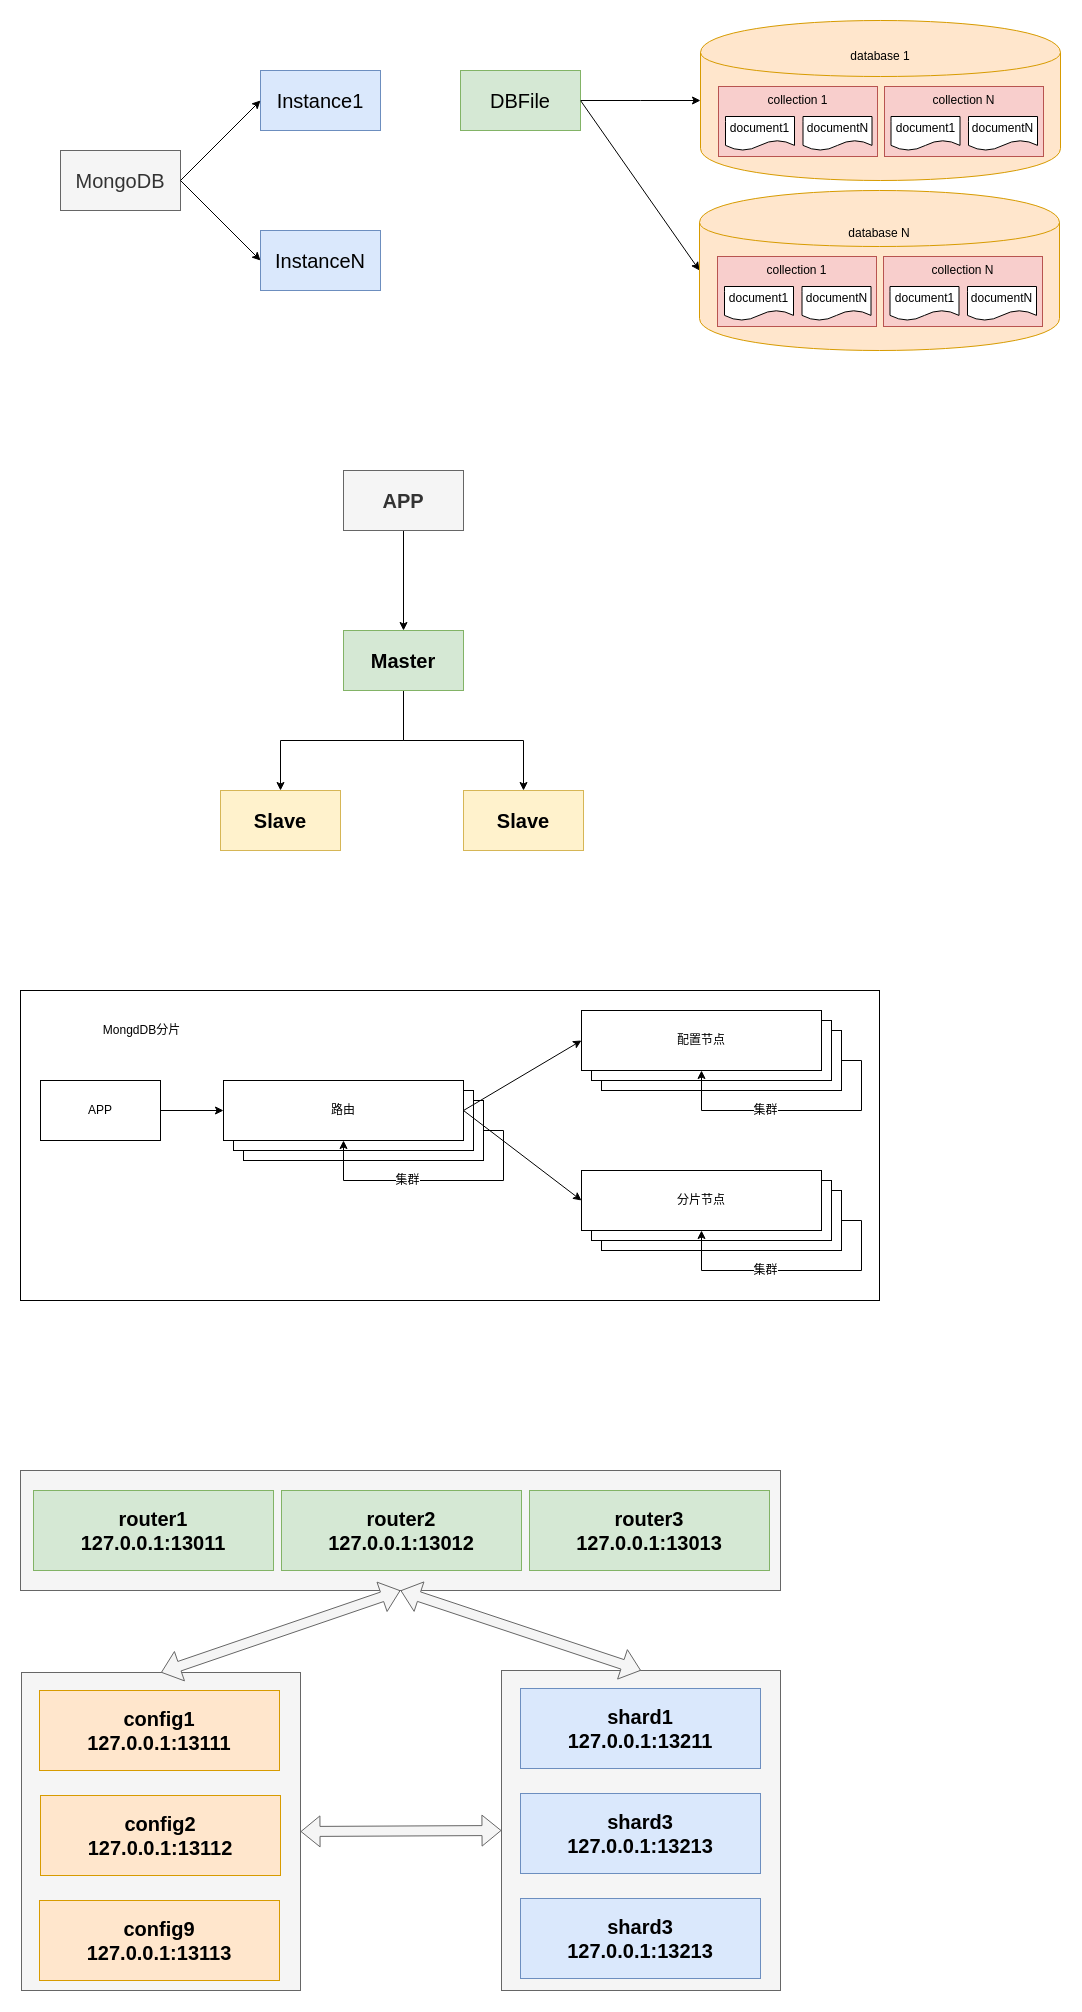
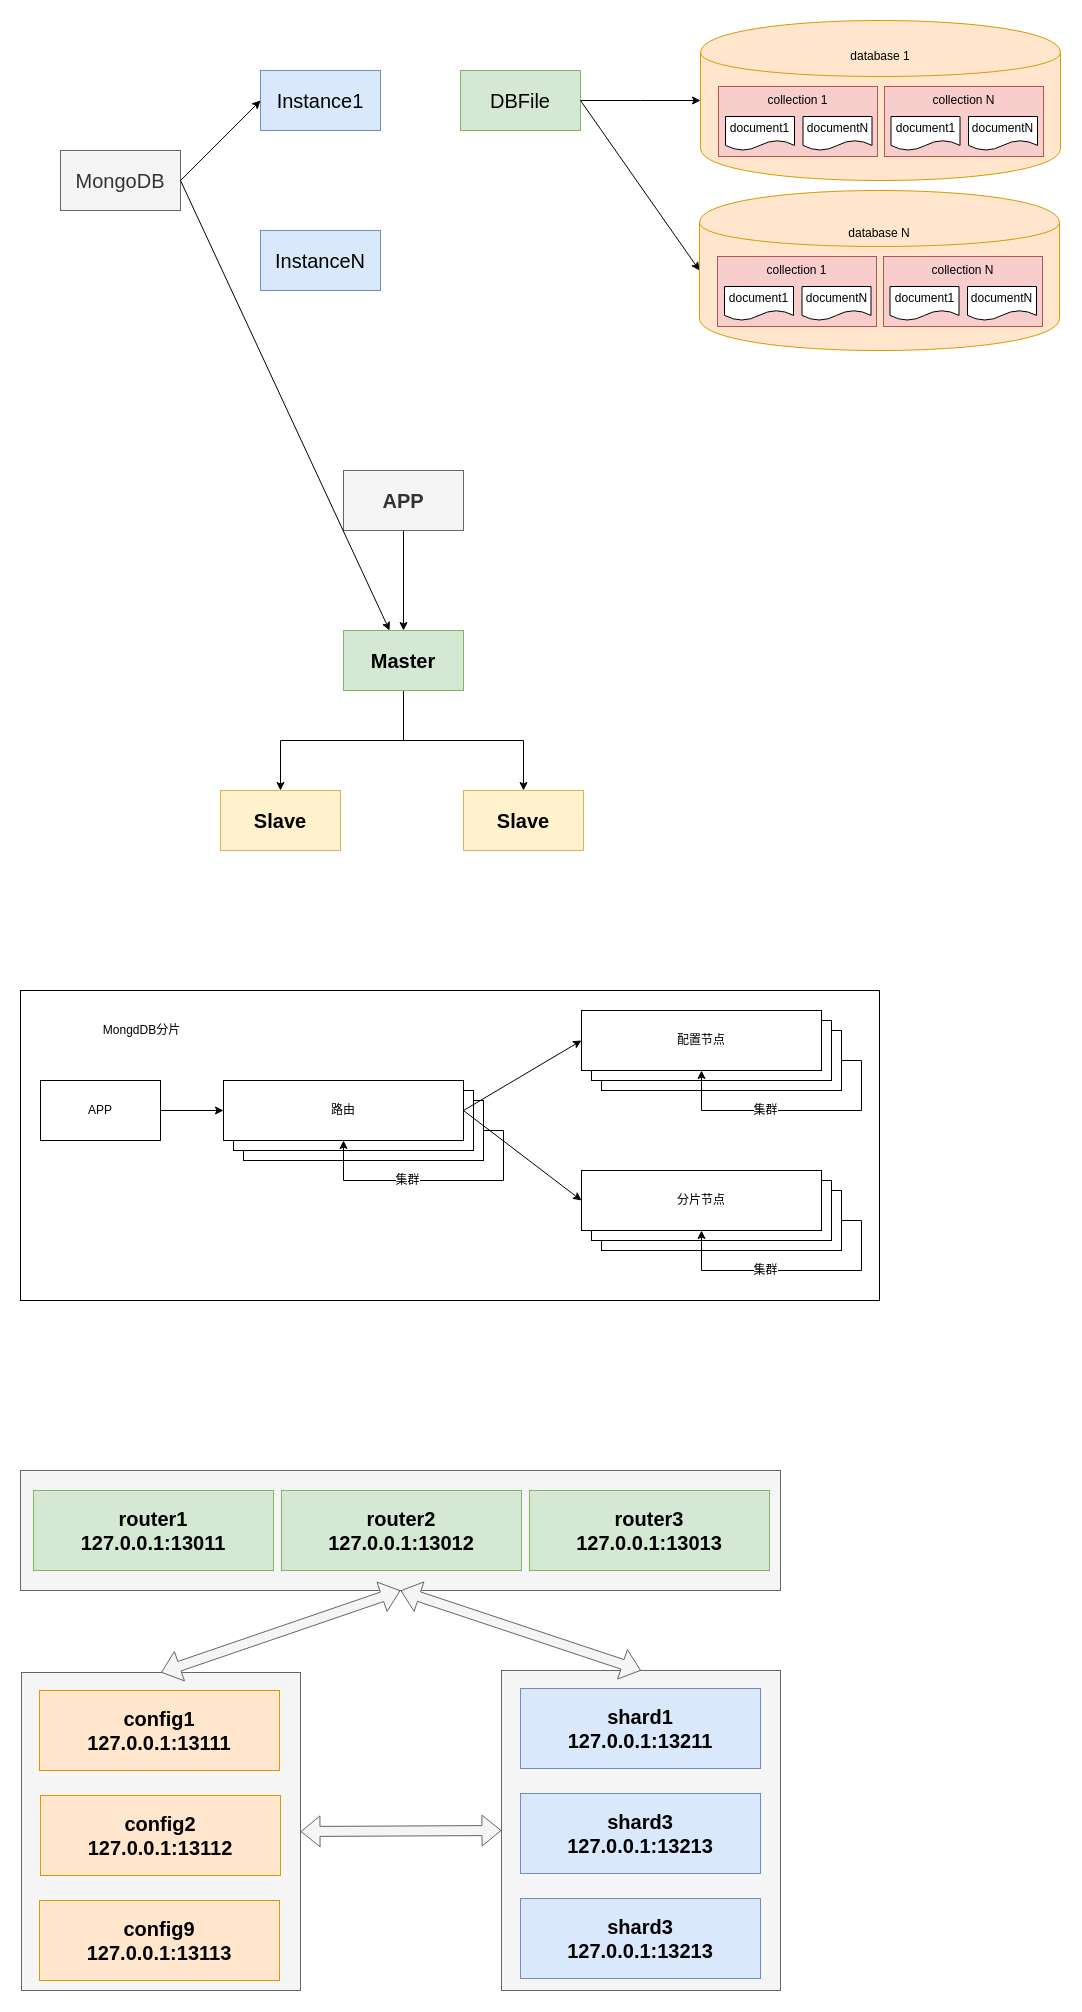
edge "MongoDB" -> "InstanceN": now "MongoDB" -> "Master"
